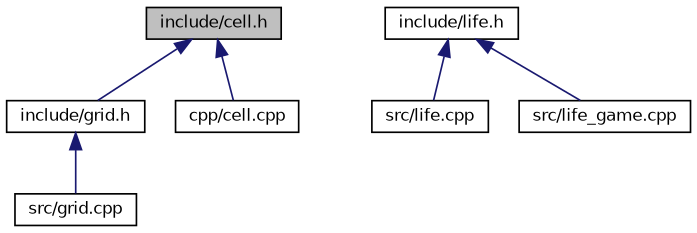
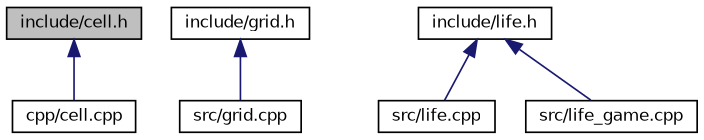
edge "include/grid.h" -> "include/cell.h": removed
